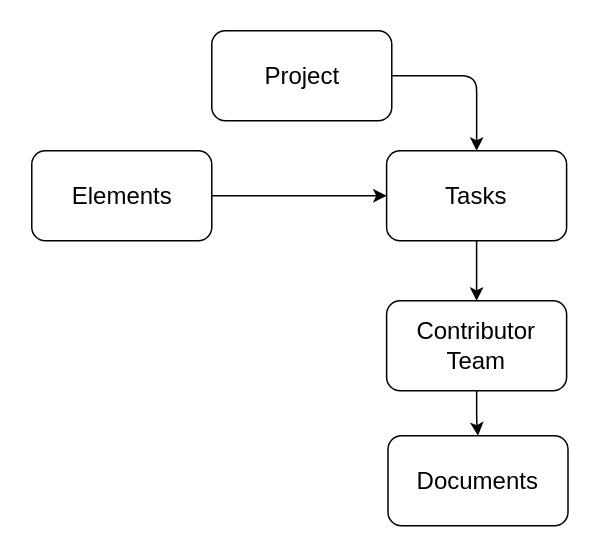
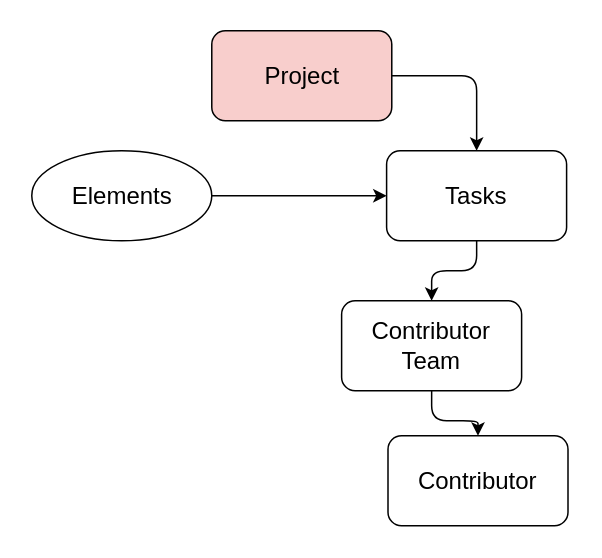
node "Project": fillcolor #ffffff -> #f8cecc
node "Elements": shape rounded rectangle -> ellipse
node "Contributor Team": moved (476, 346) -> (431, 346)
node "Documents": label "Documents" -> "Contributor"
